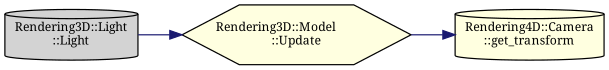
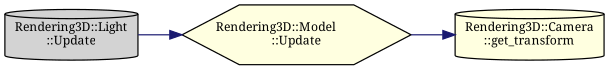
node "Rendering3D::Light ::Light": label "Rendering3D::Light ::Light" -> "Rendering3D::Light ::Update"
node "Rendering4D::Camera ::get_transform": label "Rendering4D::Camera ::get_transform" -> "Rendering3D::Camera ::get_transform"
